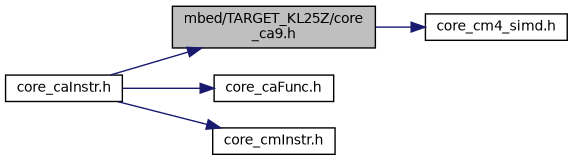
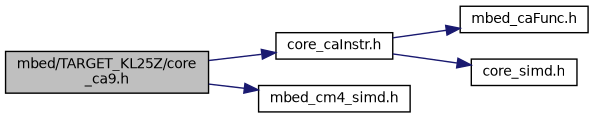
node "core_cm4_simd.h": label "core_cm4_simd.h" -> "mbed_cm4_simd.h"
edge "core_caInstr.h" -> "mbed/TARGET_KL25Z/core _ca9.h": reversed
node "core_caFunc.h": label "core_caFunc.h" -> "mbed_caFunc.h"
node "core_cmInstr.h": label "core_cmInstr.h" -> "core_simd.h"
